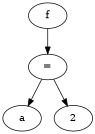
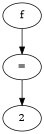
node "a": removed
